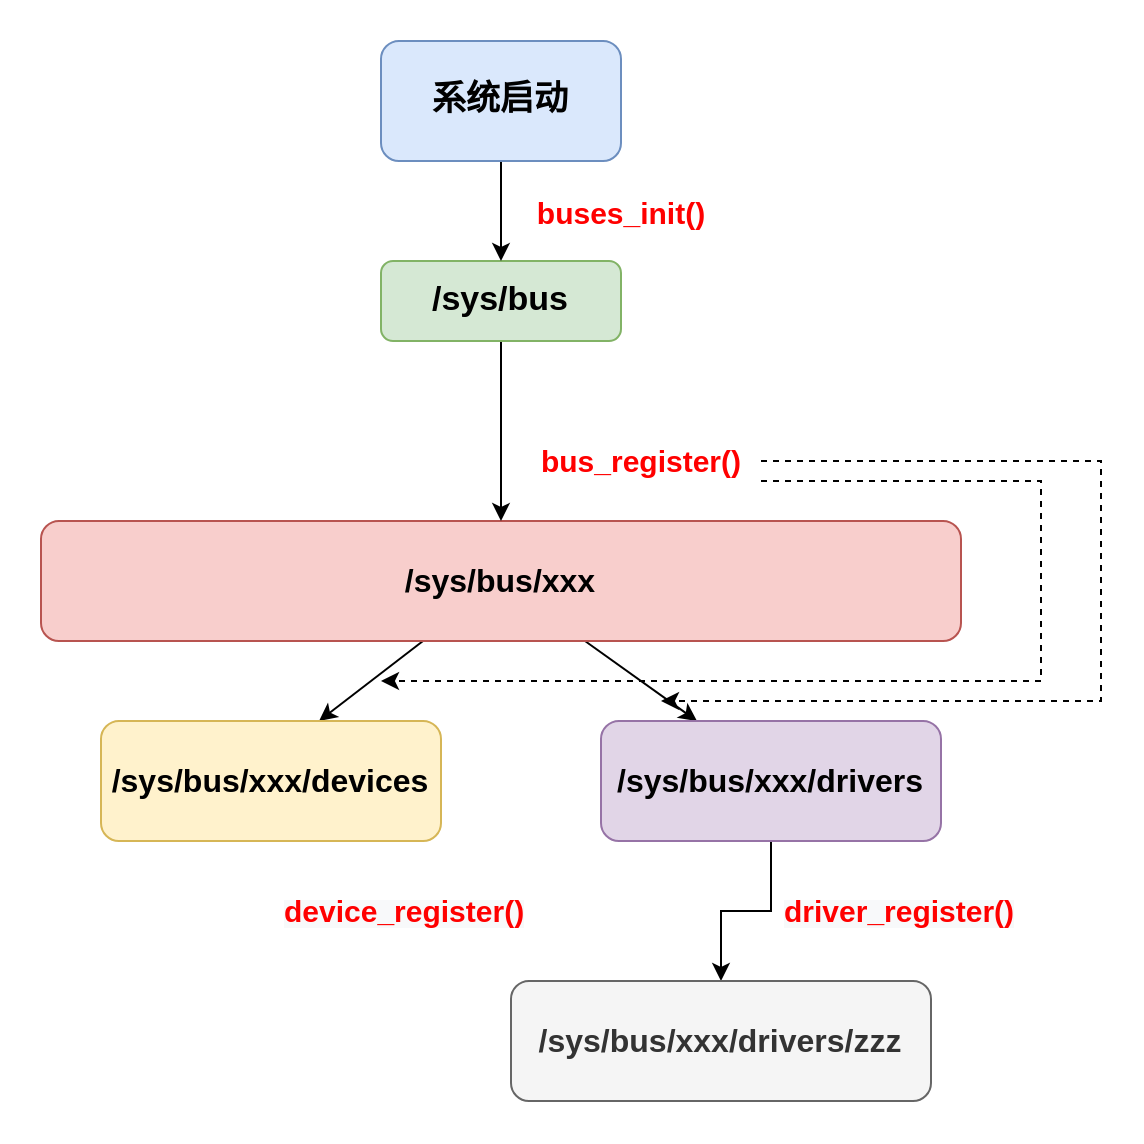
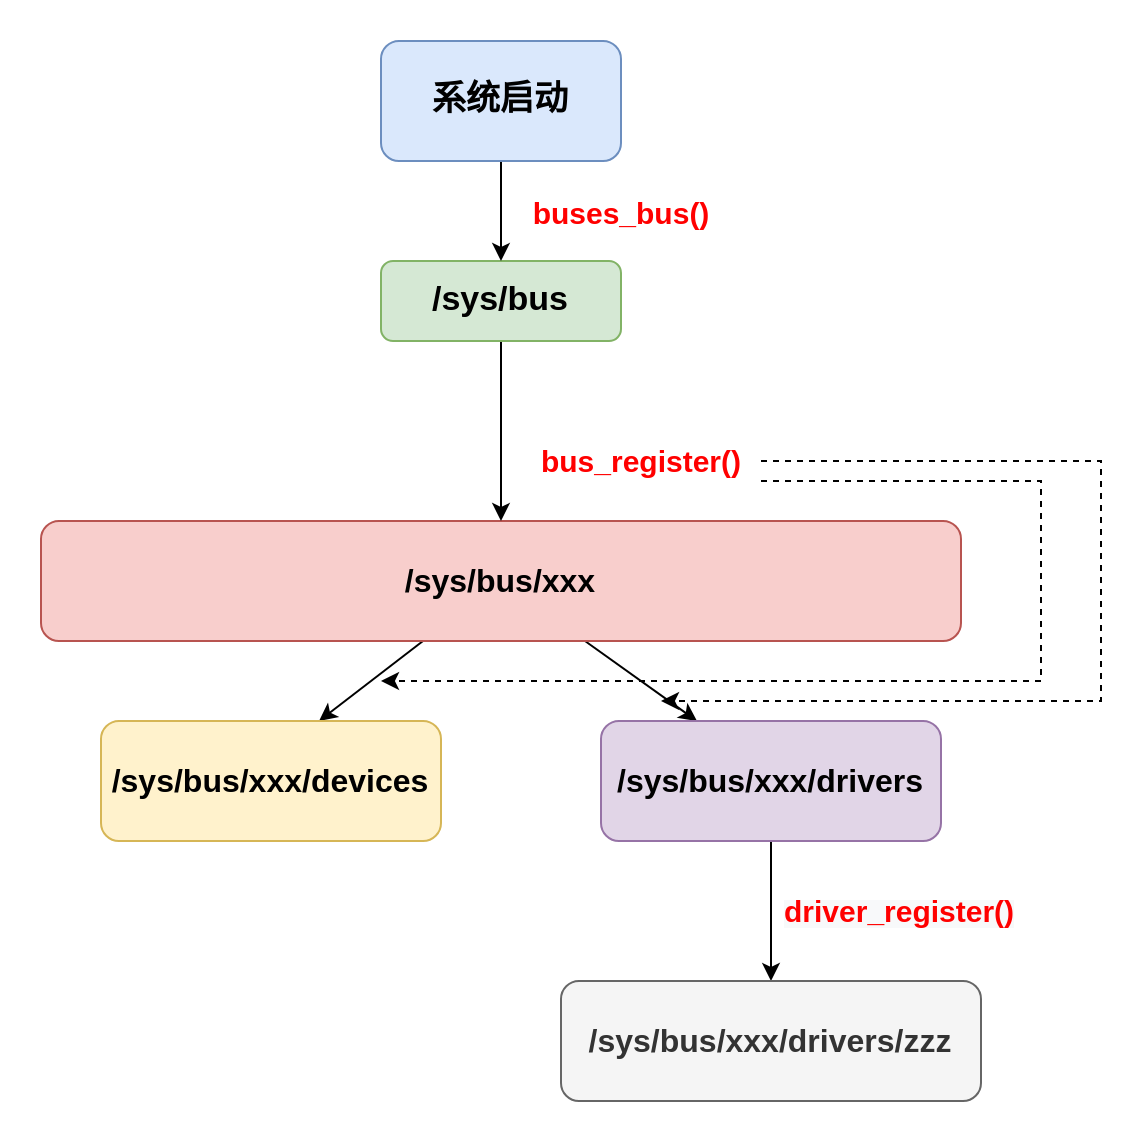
node "buses_init()": label "buses_init()" -> "buses_bus()"
node "device_register()": removed
node "/sys/bus/xxx/drivers/zzz": moved (721, 1041) -> (771, 1041)
